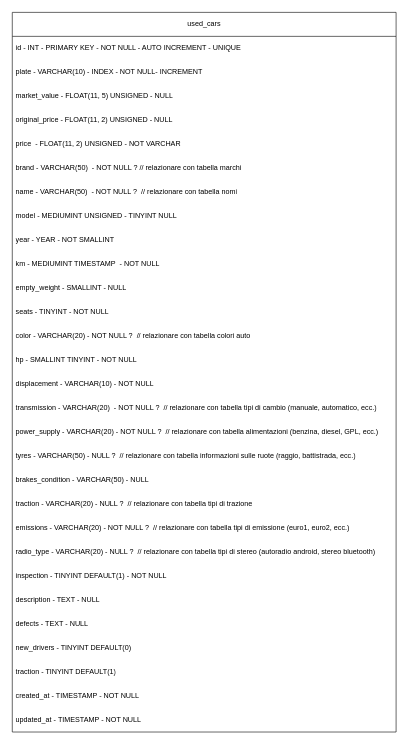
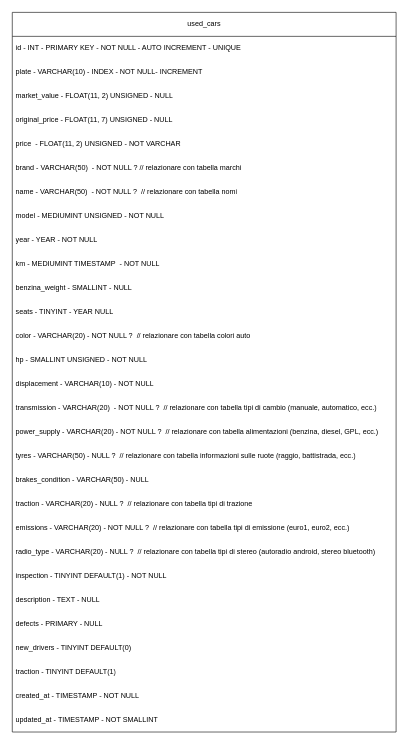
node "market_value - FLOAT(11, 5) UNSIGNED - NULL": label "market_value - FLOAT(11, 5) UNSIGNED - NULL" -> "market_value - FLOAT(11, 2) UNSIGNED - NULL"
node "original_price - FLOAT(11, 2) UNSIGNED - NULL": label "original_price - FLOAT(11, 2) UNSIGNED - NULL" -> "original_price - FLOAT(11, 7) UNSIGNED - NULL"
node "model - MEDIUMINT UNSIGNED - TINYINT NULL": label "model - MEDIUMINT UNSIGNED - TINYINT NULL" -> "model - MEDIUMINT UNSIGNED - NOT NULL"
node "year - YEAR - NOT SMALLINT": label "year - YEAR - NOT SMALLINT" -> "year - YEAR - NOT NULL"
node "empty_weight - SMALLINT - NULL": label "empty_weight - SMALLINT - NULL" -> "benzina_weight - SMALLINT - NULL"
node "seats - TINYINT - NOT NULL": label "seats - TINYINT - NOT NULL" -> "seats - TINYINT - YEAR NULL"
node "hp - SMALLINT TINYINT - NOT NULL": label "hp - SMALLINT TINYINT - NOT NULL" -> "hp - SMALLINT UNSIGNED - NOT NULL"
node "defects - TEXT - NULL": label "defects - TEXT - NULL" -> "defects - PRIMARY - NULL"
node "updated_at - TIMESTAMP - NOT NULL": label "updated_at - TIMESTAMP - NOT NULL" -> "updated_at - TIMESTAMP - NOT SMALLINT"
